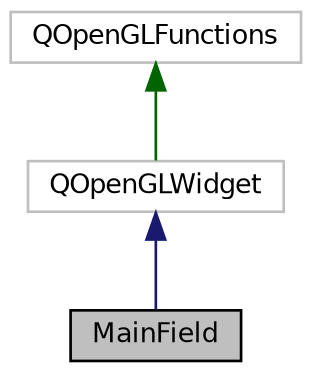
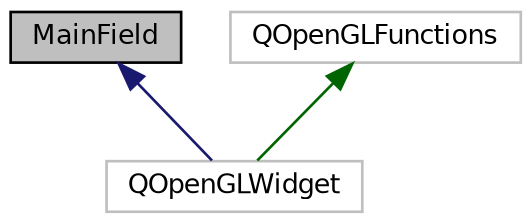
edge "MainField" -> "QOpenGLWidget": reversed
